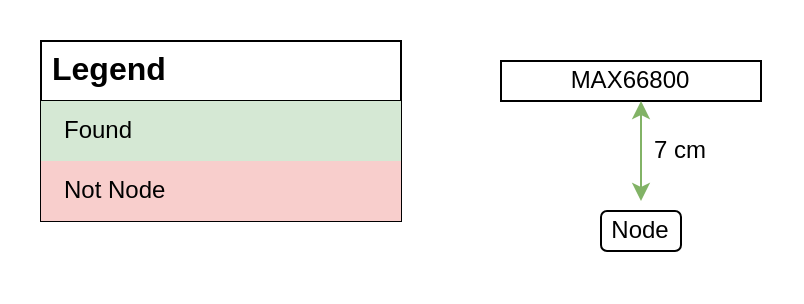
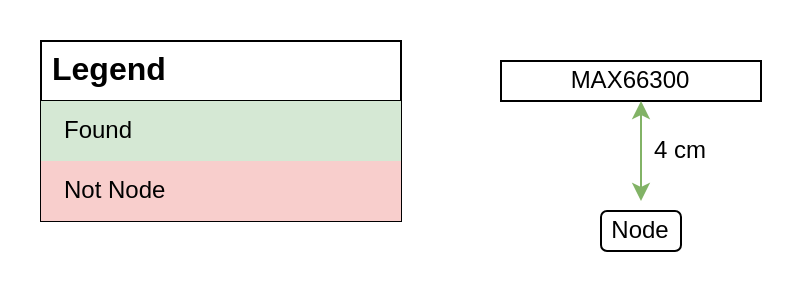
node "MAX66800": label "MAX66800" -> "MAX66300"
node "7 cm": label "7 cm" -> "4 cm"
